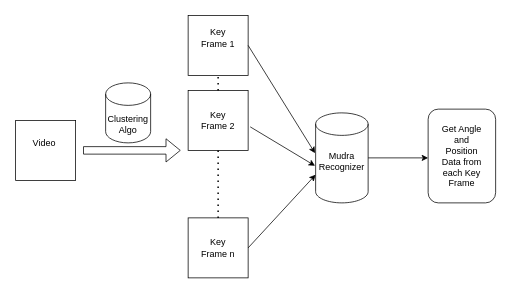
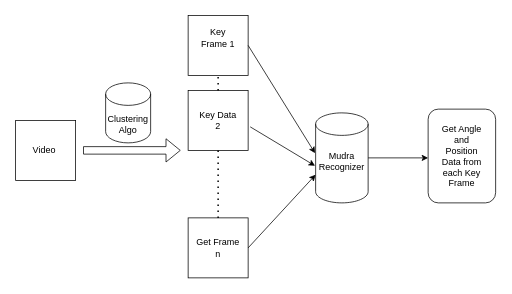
node "Key Frame 2": label "Key Frame 2" -> "Key Data 2"
node "Video": moved (45, 143) -> (45, 150)
node "Key Frame n": label "Key Frame n" -> "Get Frame n"
